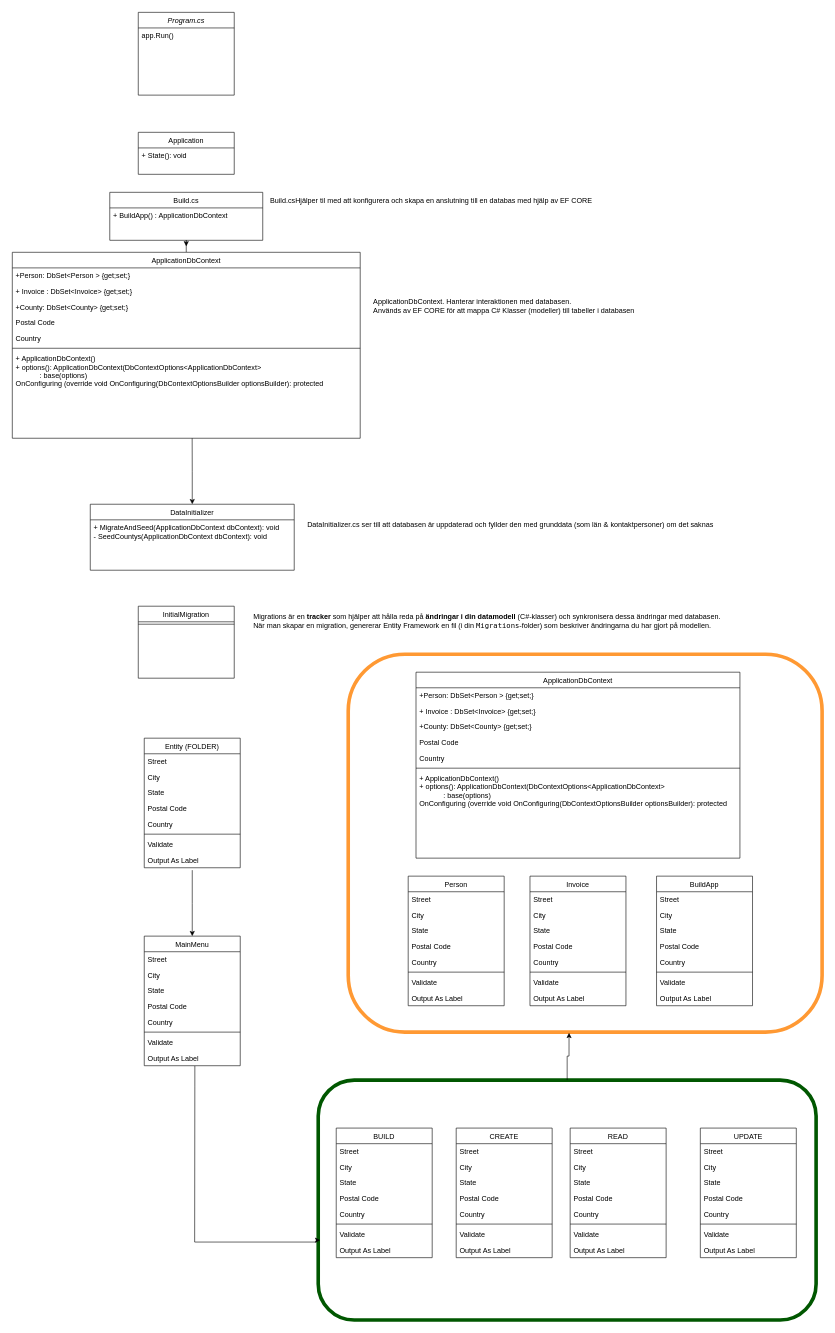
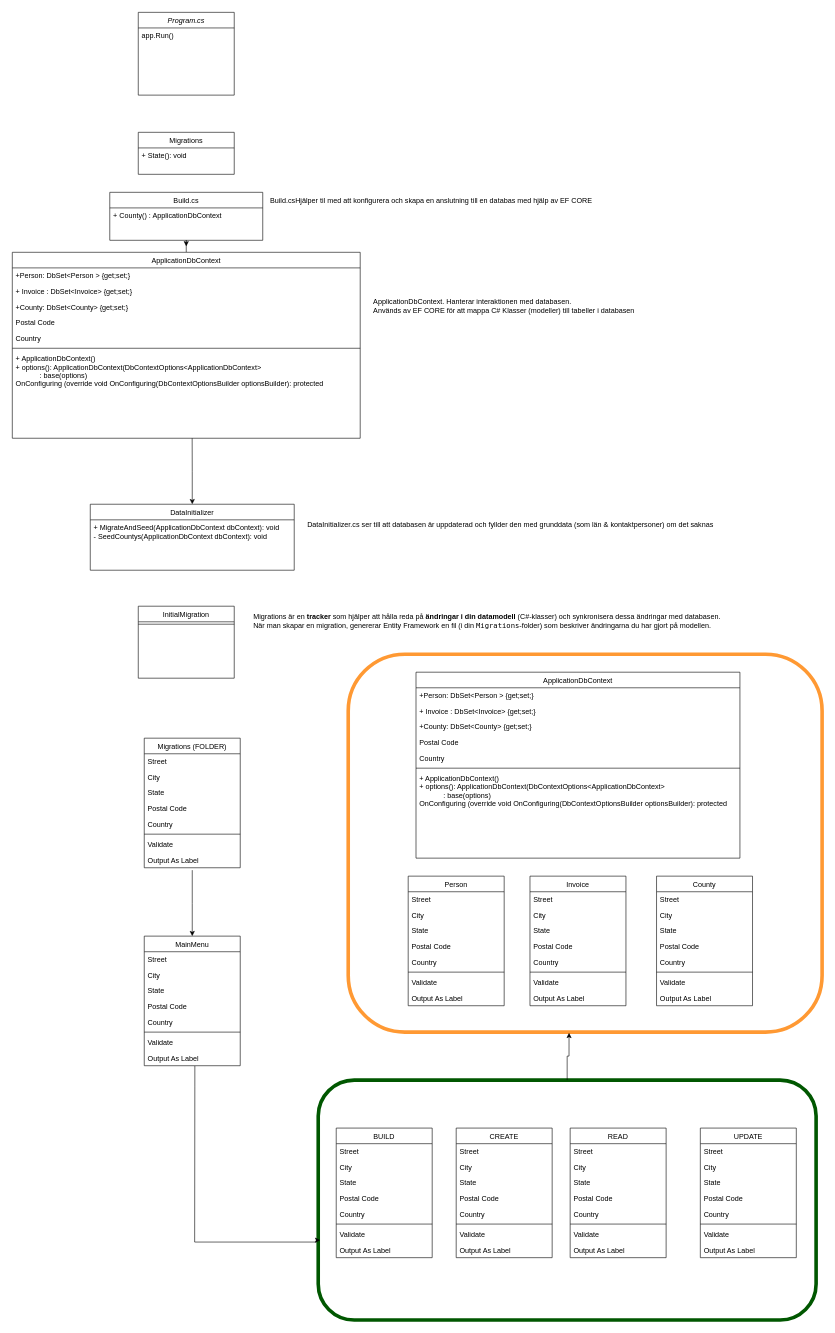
node "Application": label "Application" -> "Migrations"
node "+ BuildApp() : ApplicationDbContext": label "+ BuildApp() : ApplicationDbContext" -> "+ County() : ApplicationDbContext"
node "Entity (FOLDER)": label "Entity (FOLDER)" -> "Migrations (FOLDER)"
node "BuildApp": label "BuildApp" -> "County"
